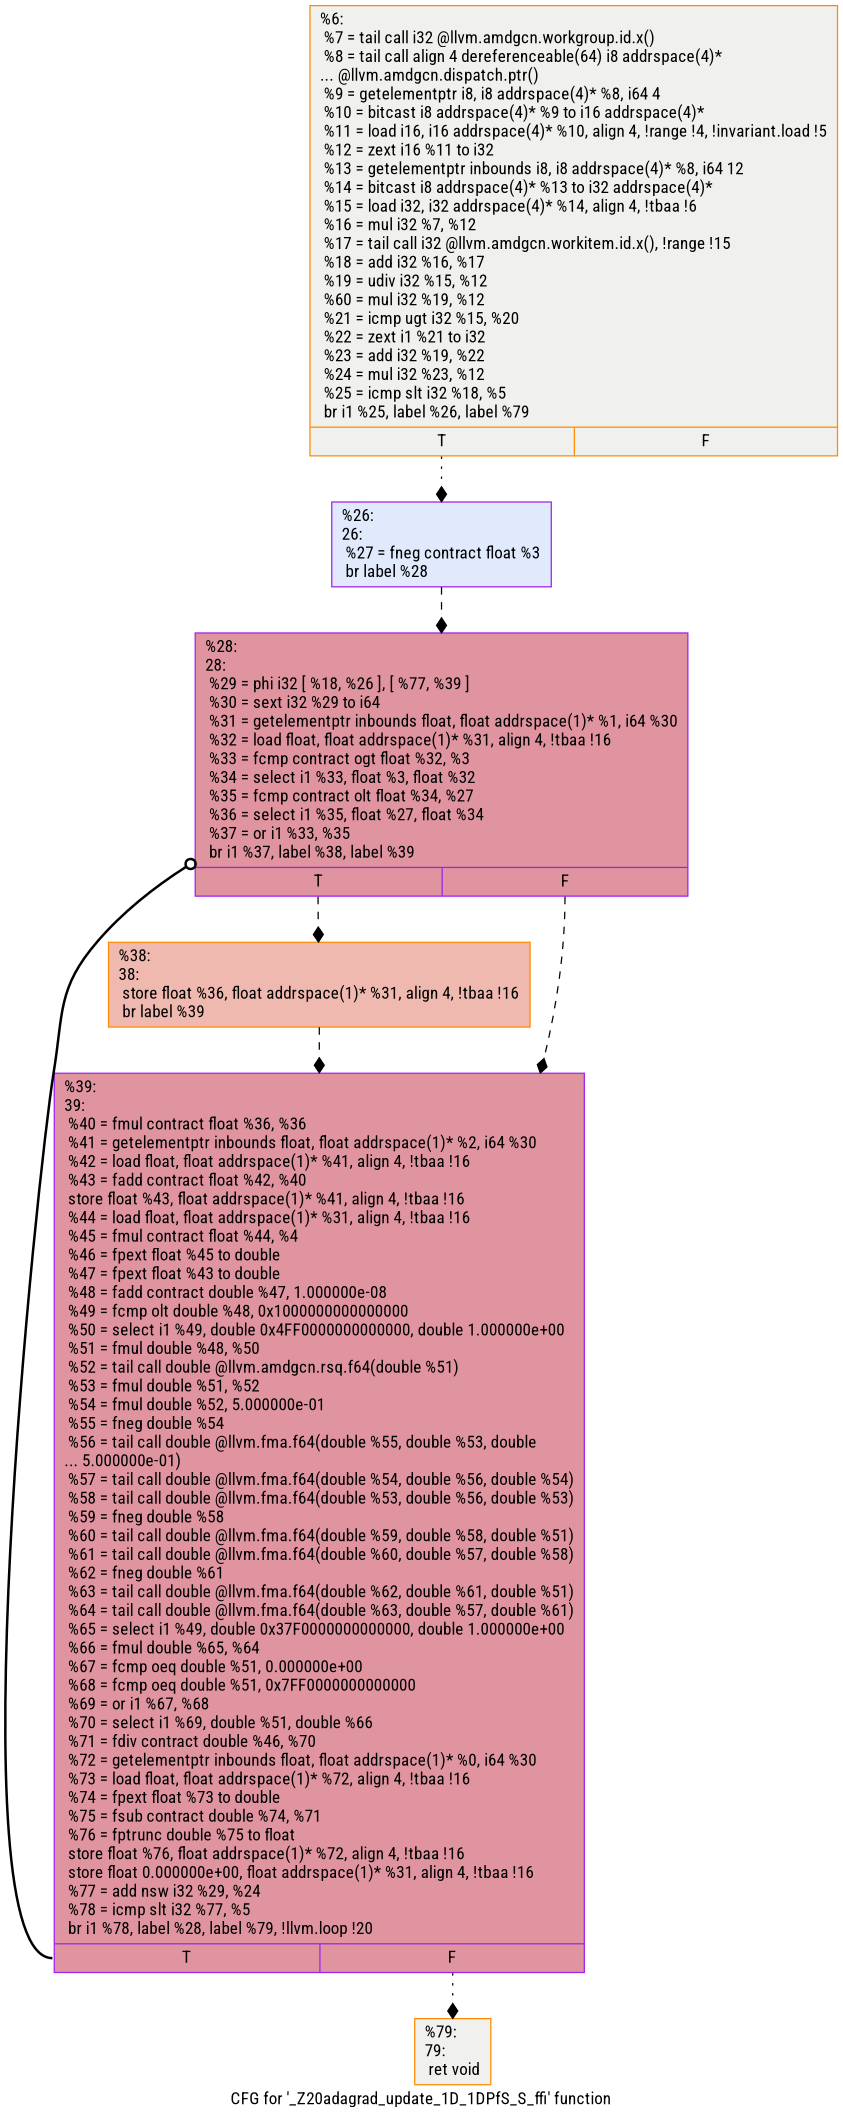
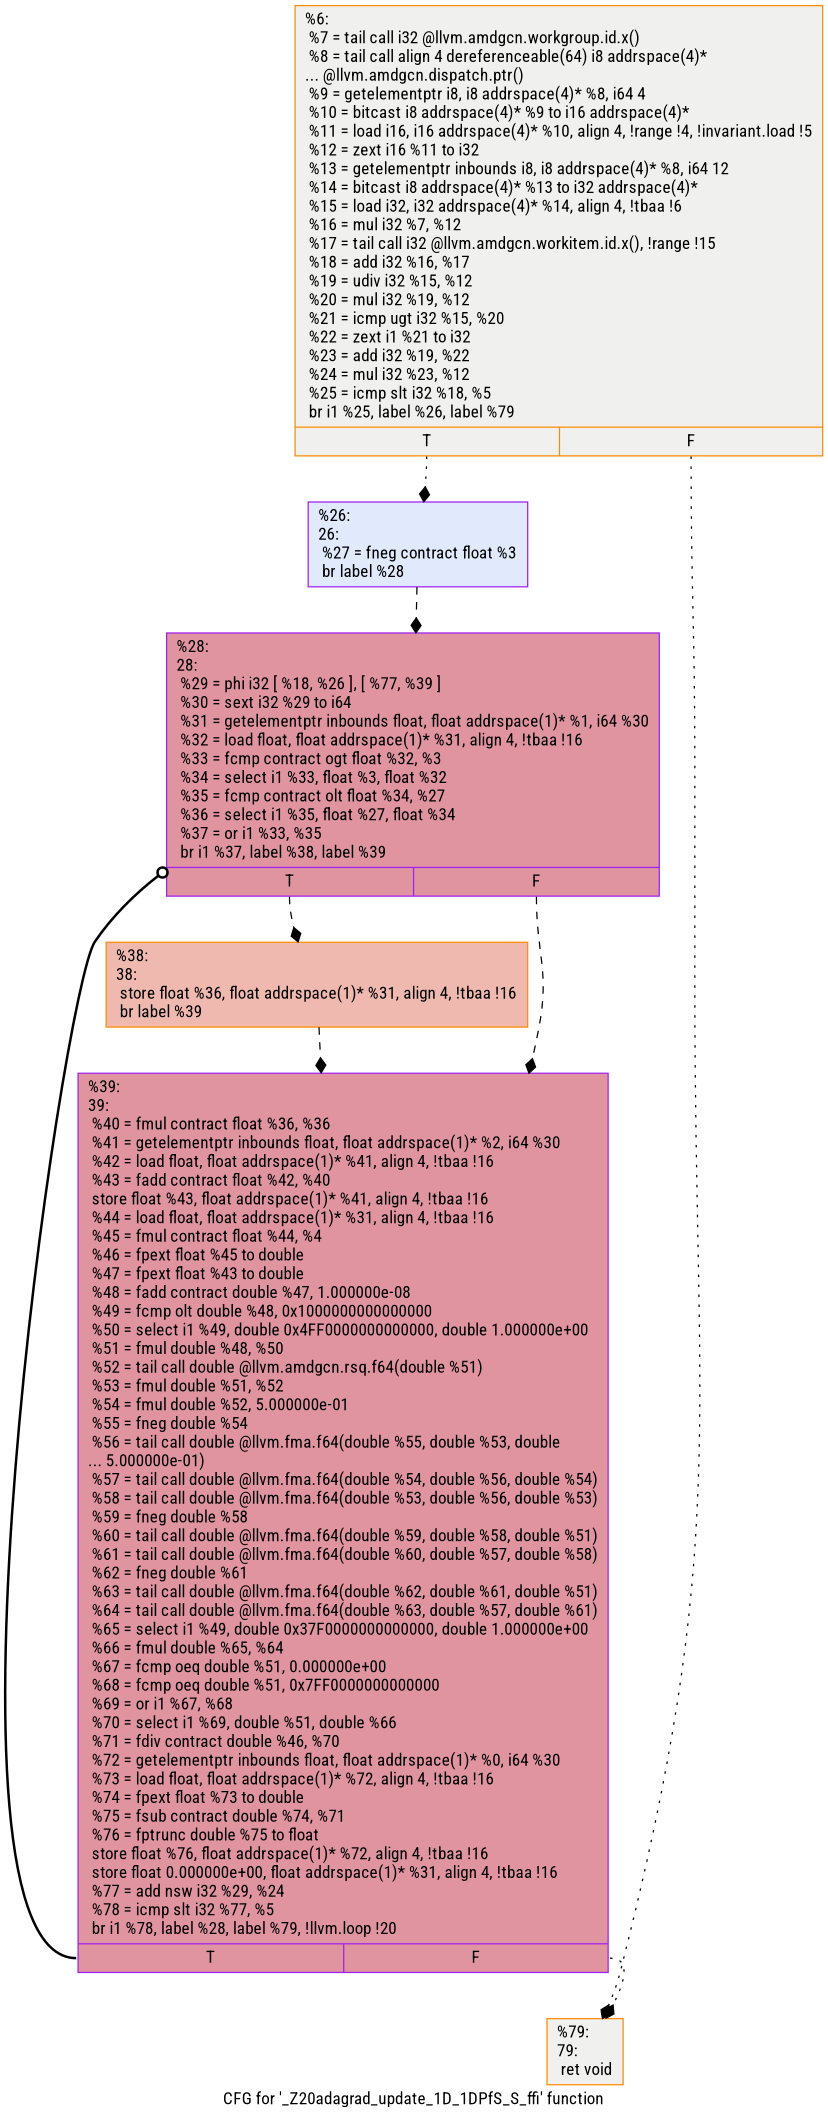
node "%6:": text "%60 = mul i32 %19, %12" -> "%20 = mul i32 %19, %12"
edge "%6:" -> "%79:": added
